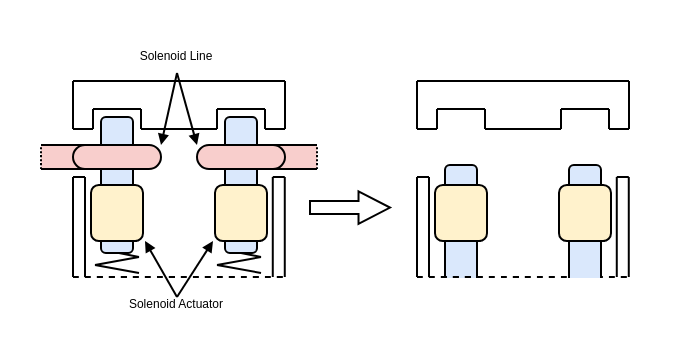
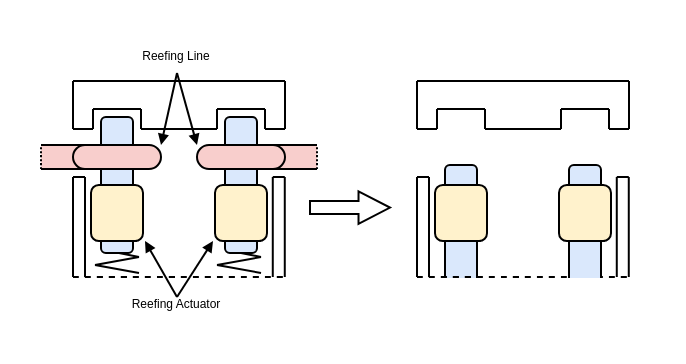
node "Solenoid Line": label "Solenoid Line" -> "Reefing Line"
node "Solenoid Actuator": label "Solenoid Actuator" -> "Reefing Actuator"
